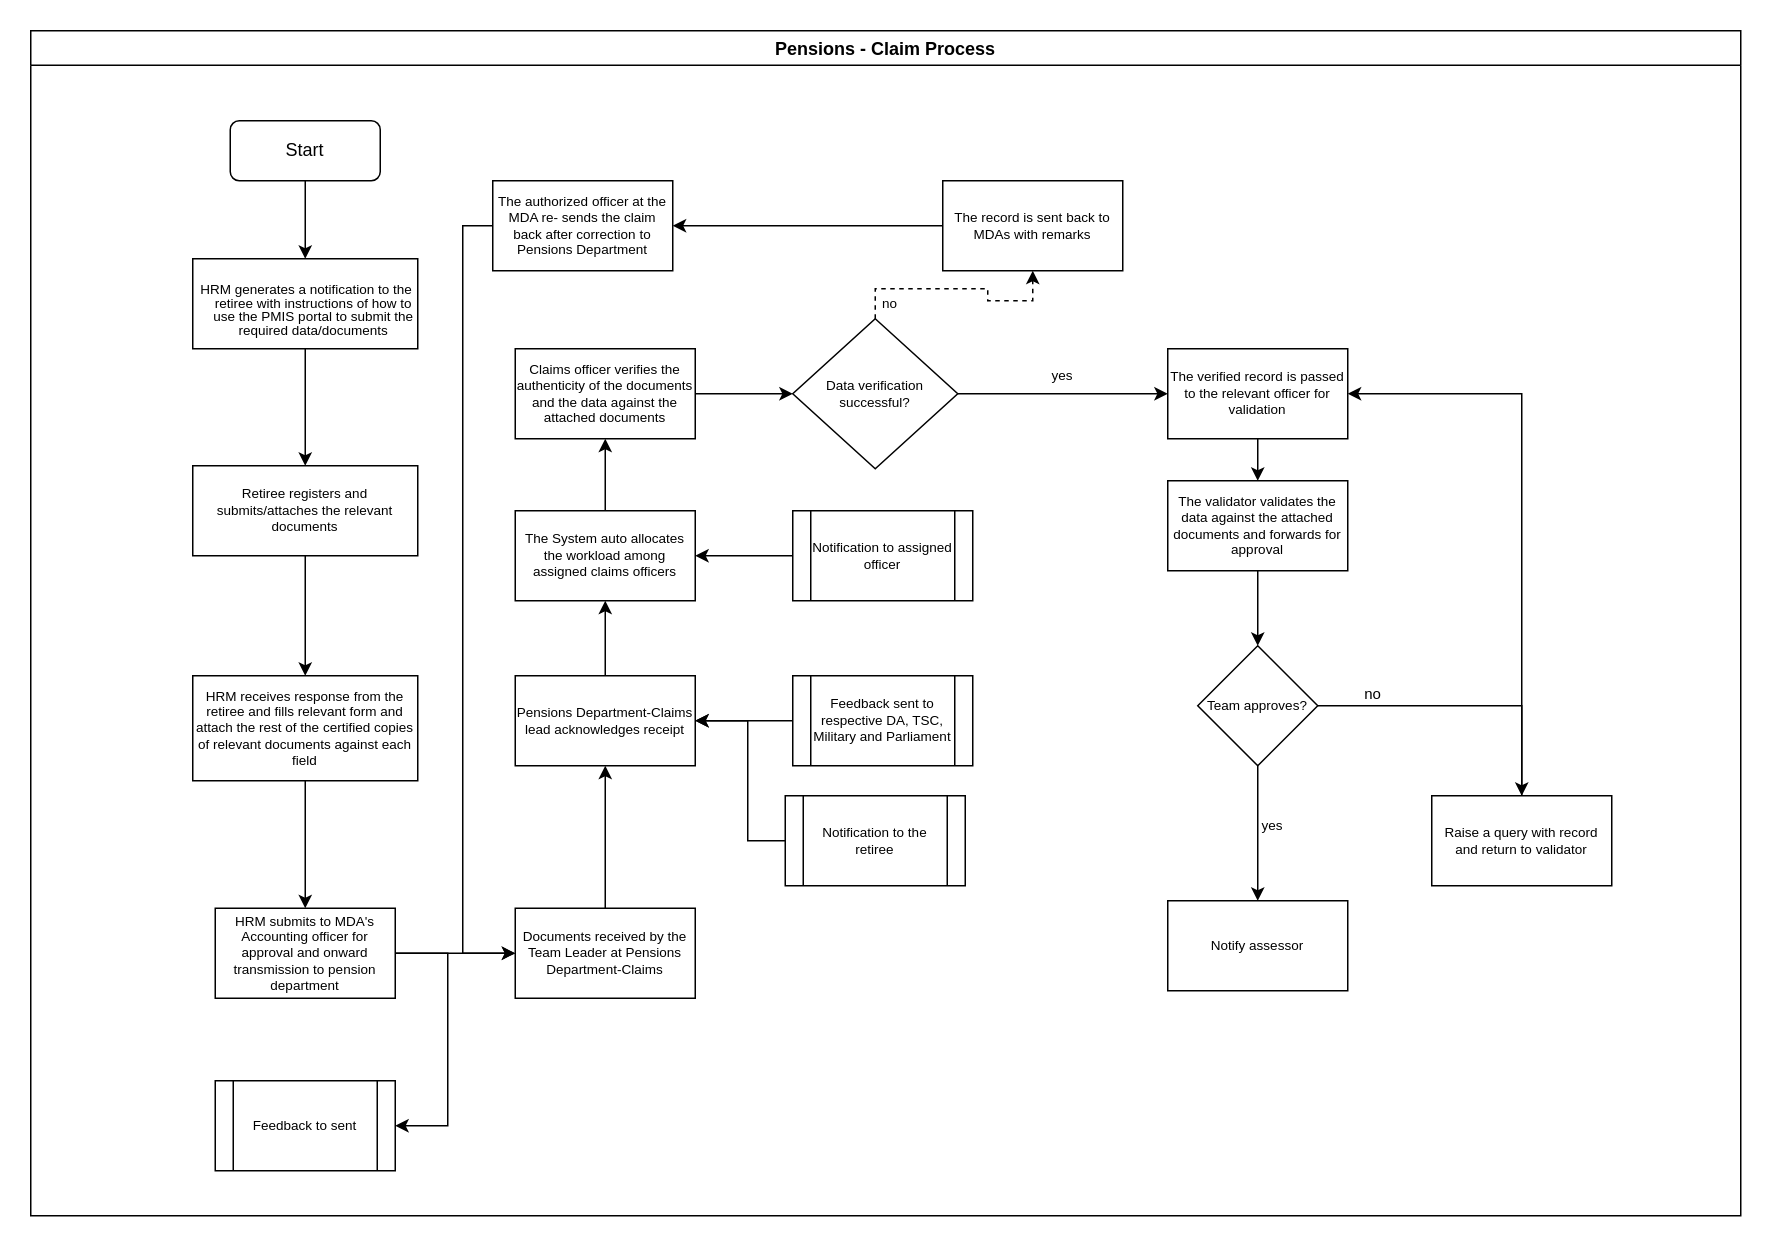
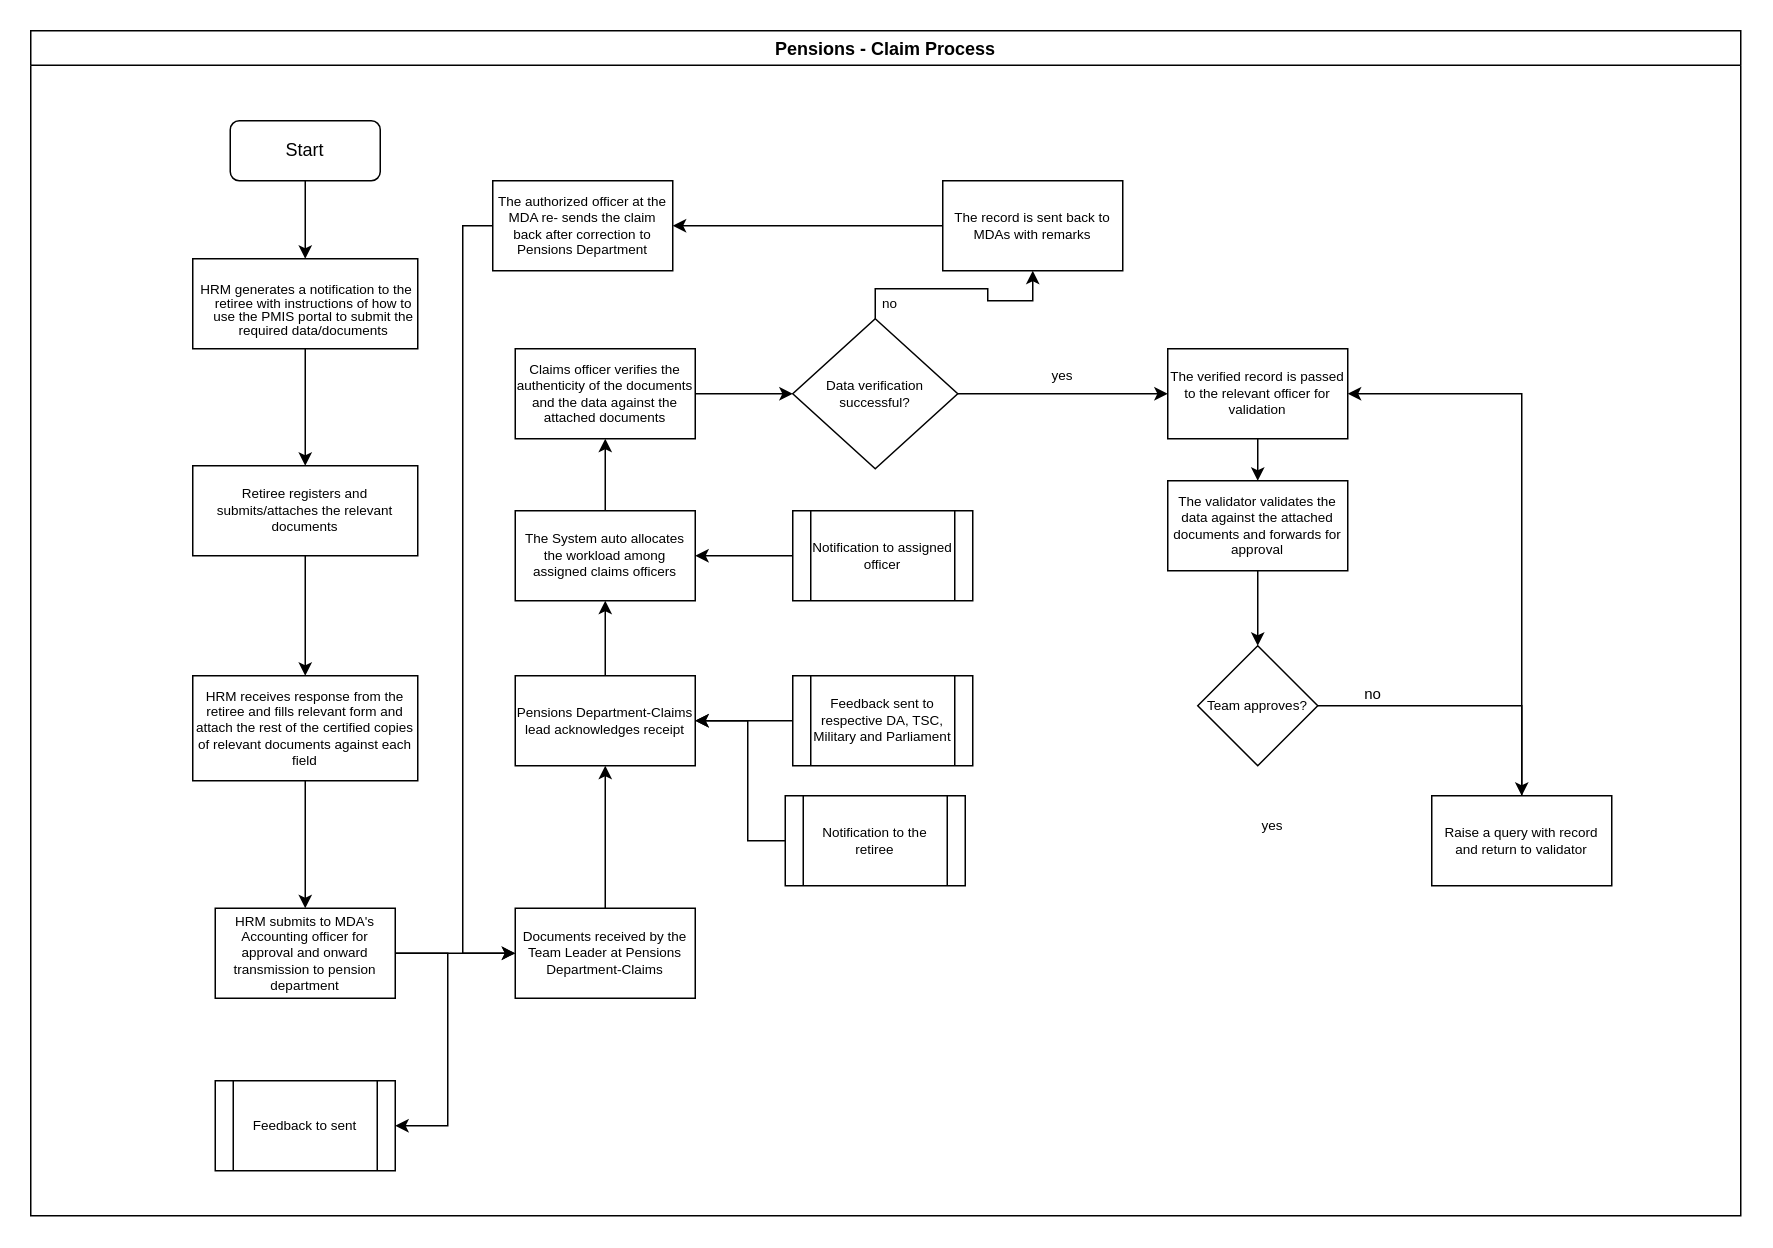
edge "Data verification successful?" -> "The record is sent back to MDAs with remarks": style dashed -> solid
edge "Team approves?" -> "Notify assessor": removed
node "Notify assessor": removed
